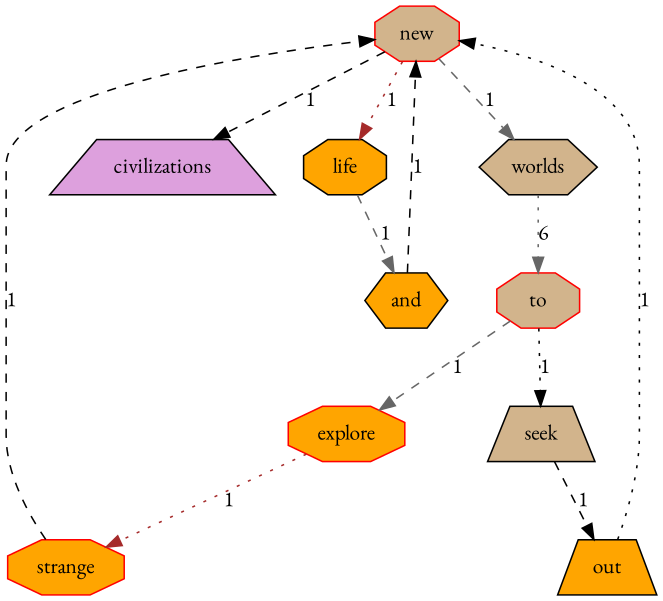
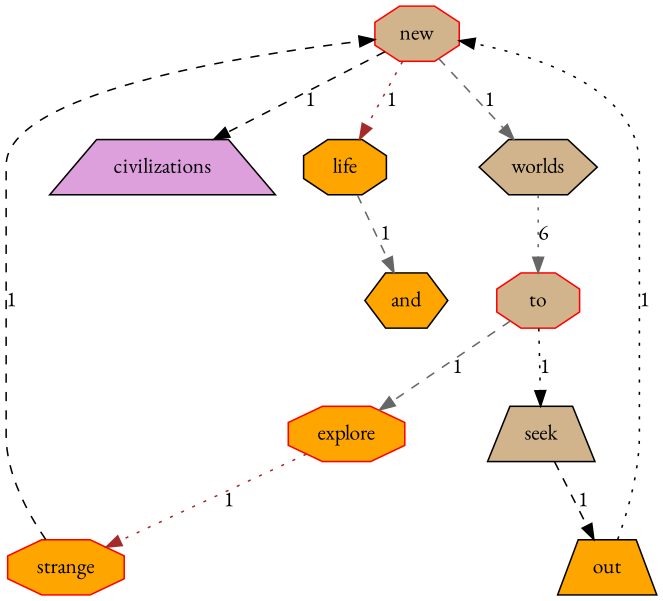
edge "and" -> "new": removed, label "1"
